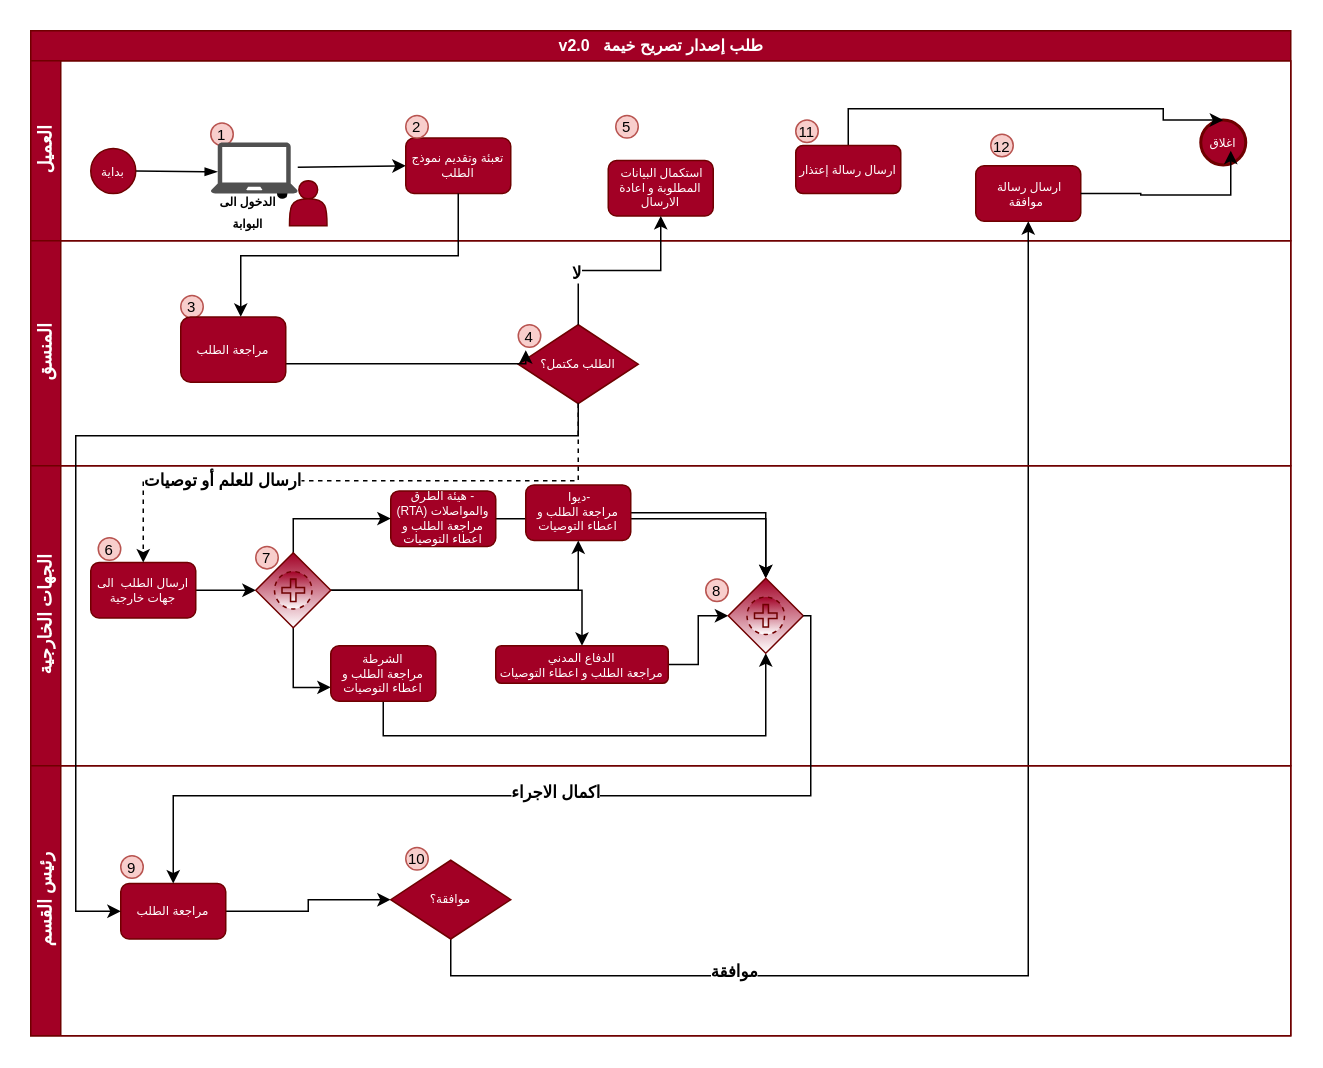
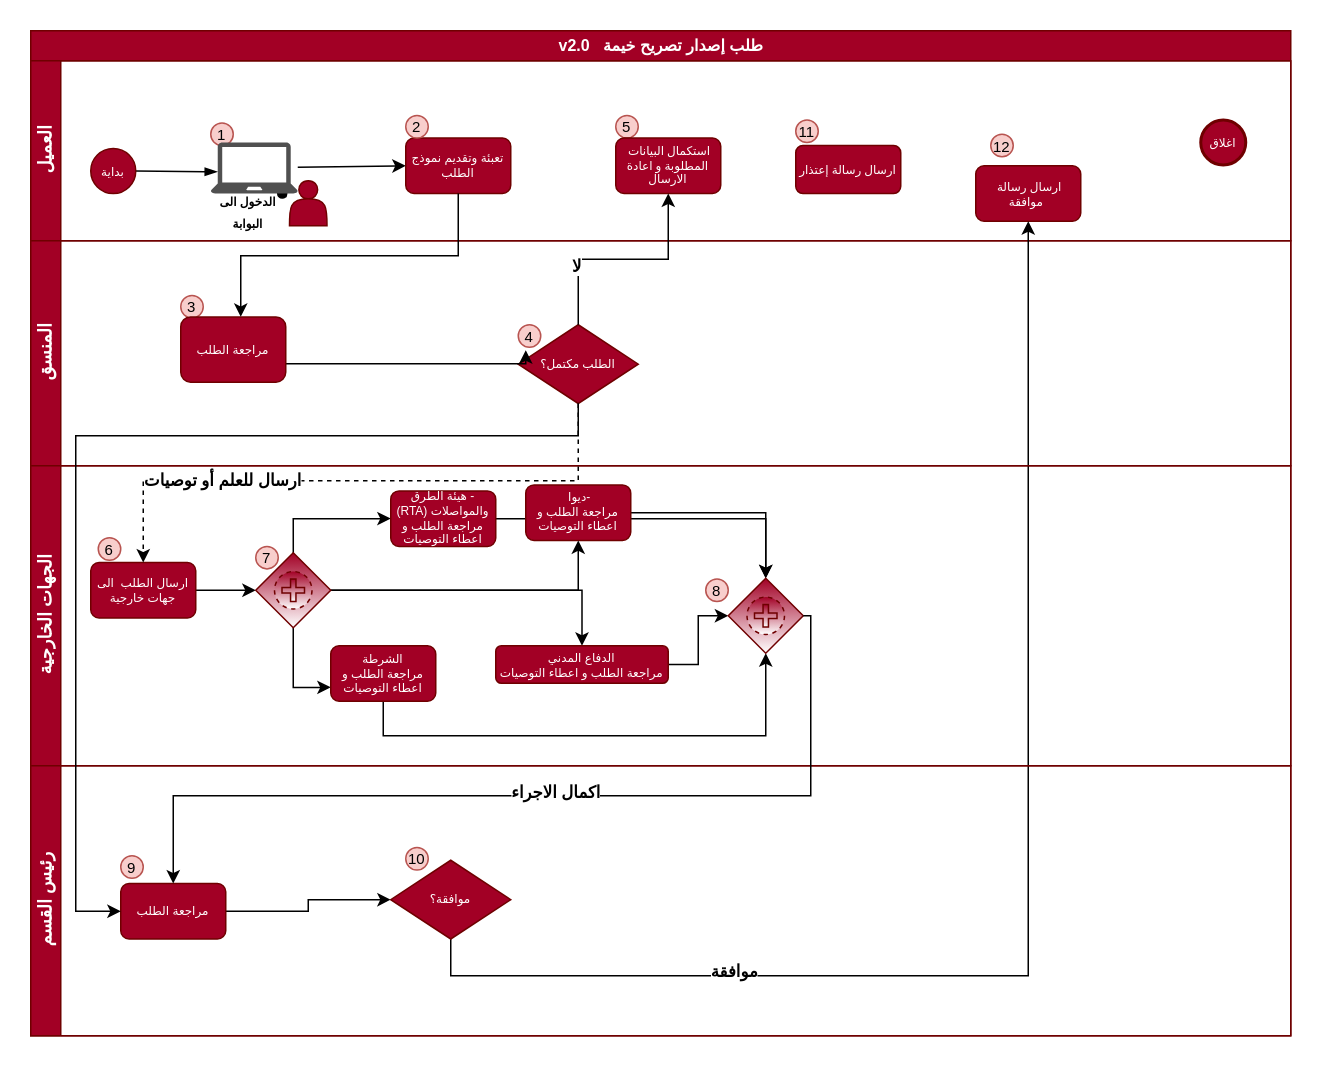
edge "ارسال رسالة إعتذار" -> "اغلاق": removed
node "استكمال البيانات المطلوبة و اعادة الارسال": moved (661, 188) -> (668, 166)
edge "ارسال رسالة موافقة" -> "اغلاق": removed
